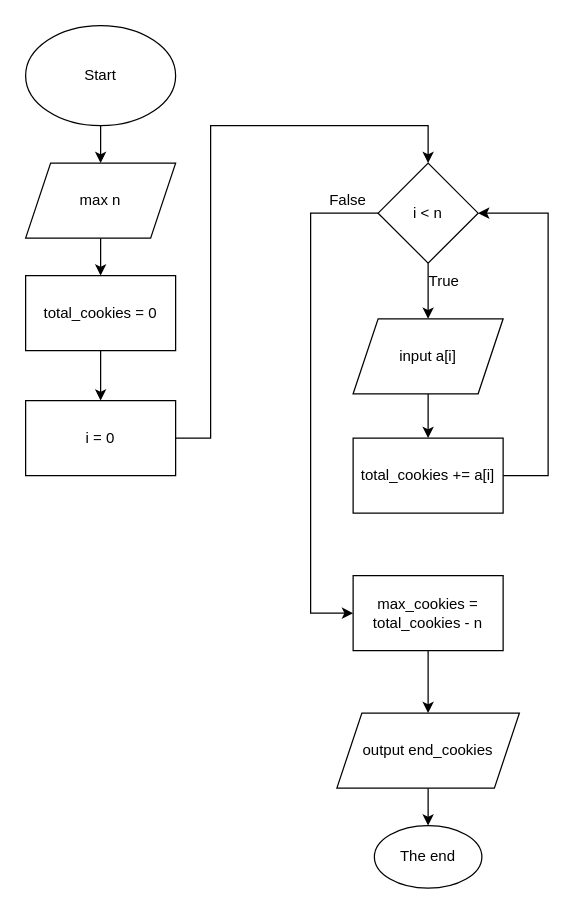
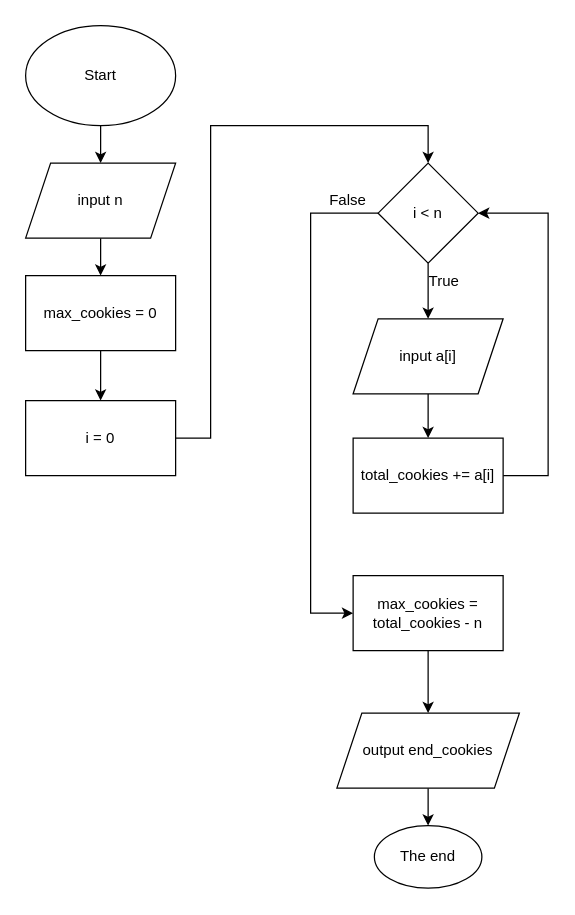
node "max n": label "max n" -> "input n"
node "total_cookies = 0": label "total_cookies = 0" -> "max_cookies = 0"
